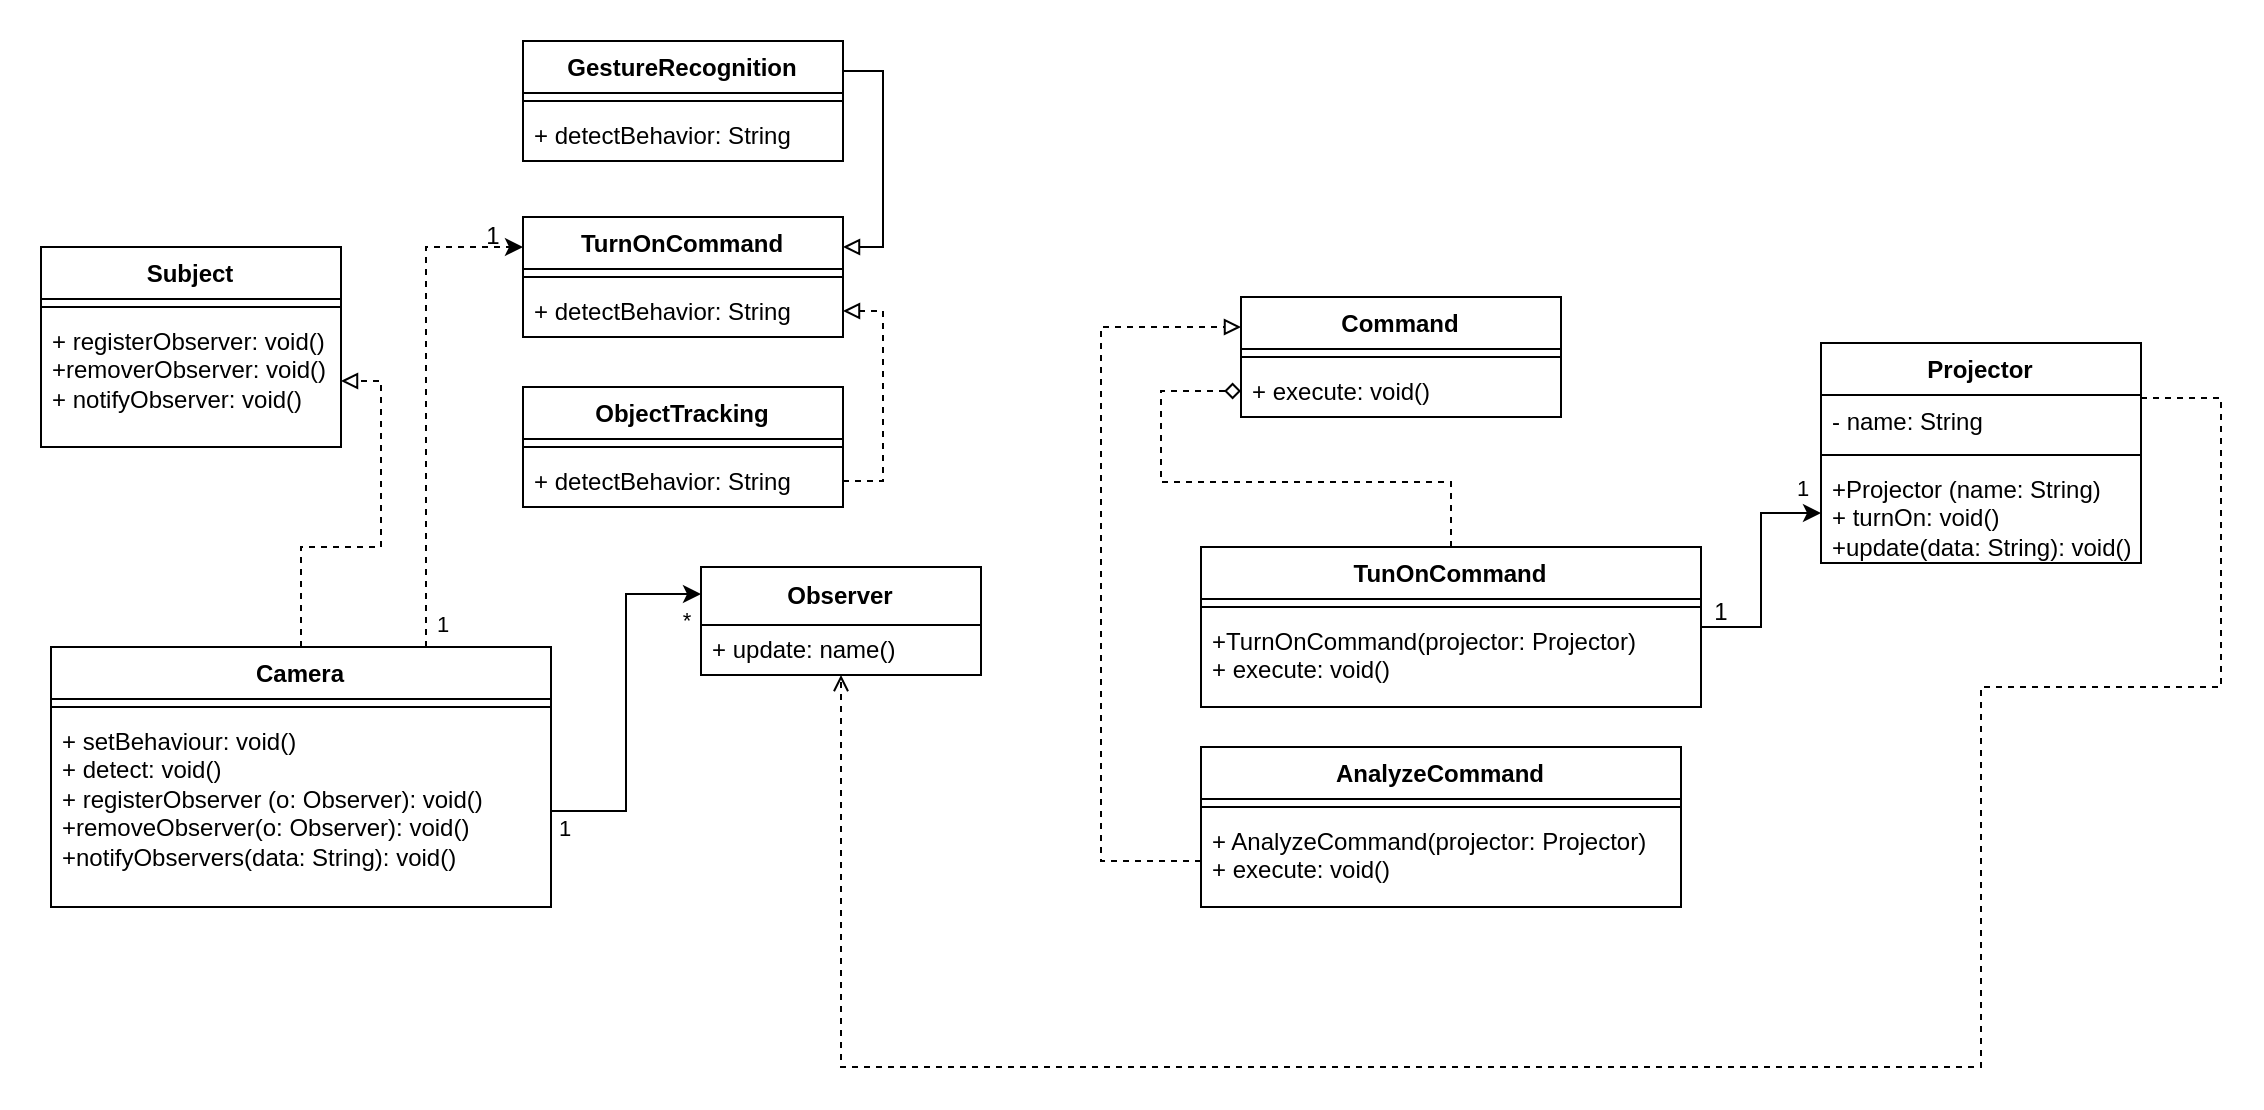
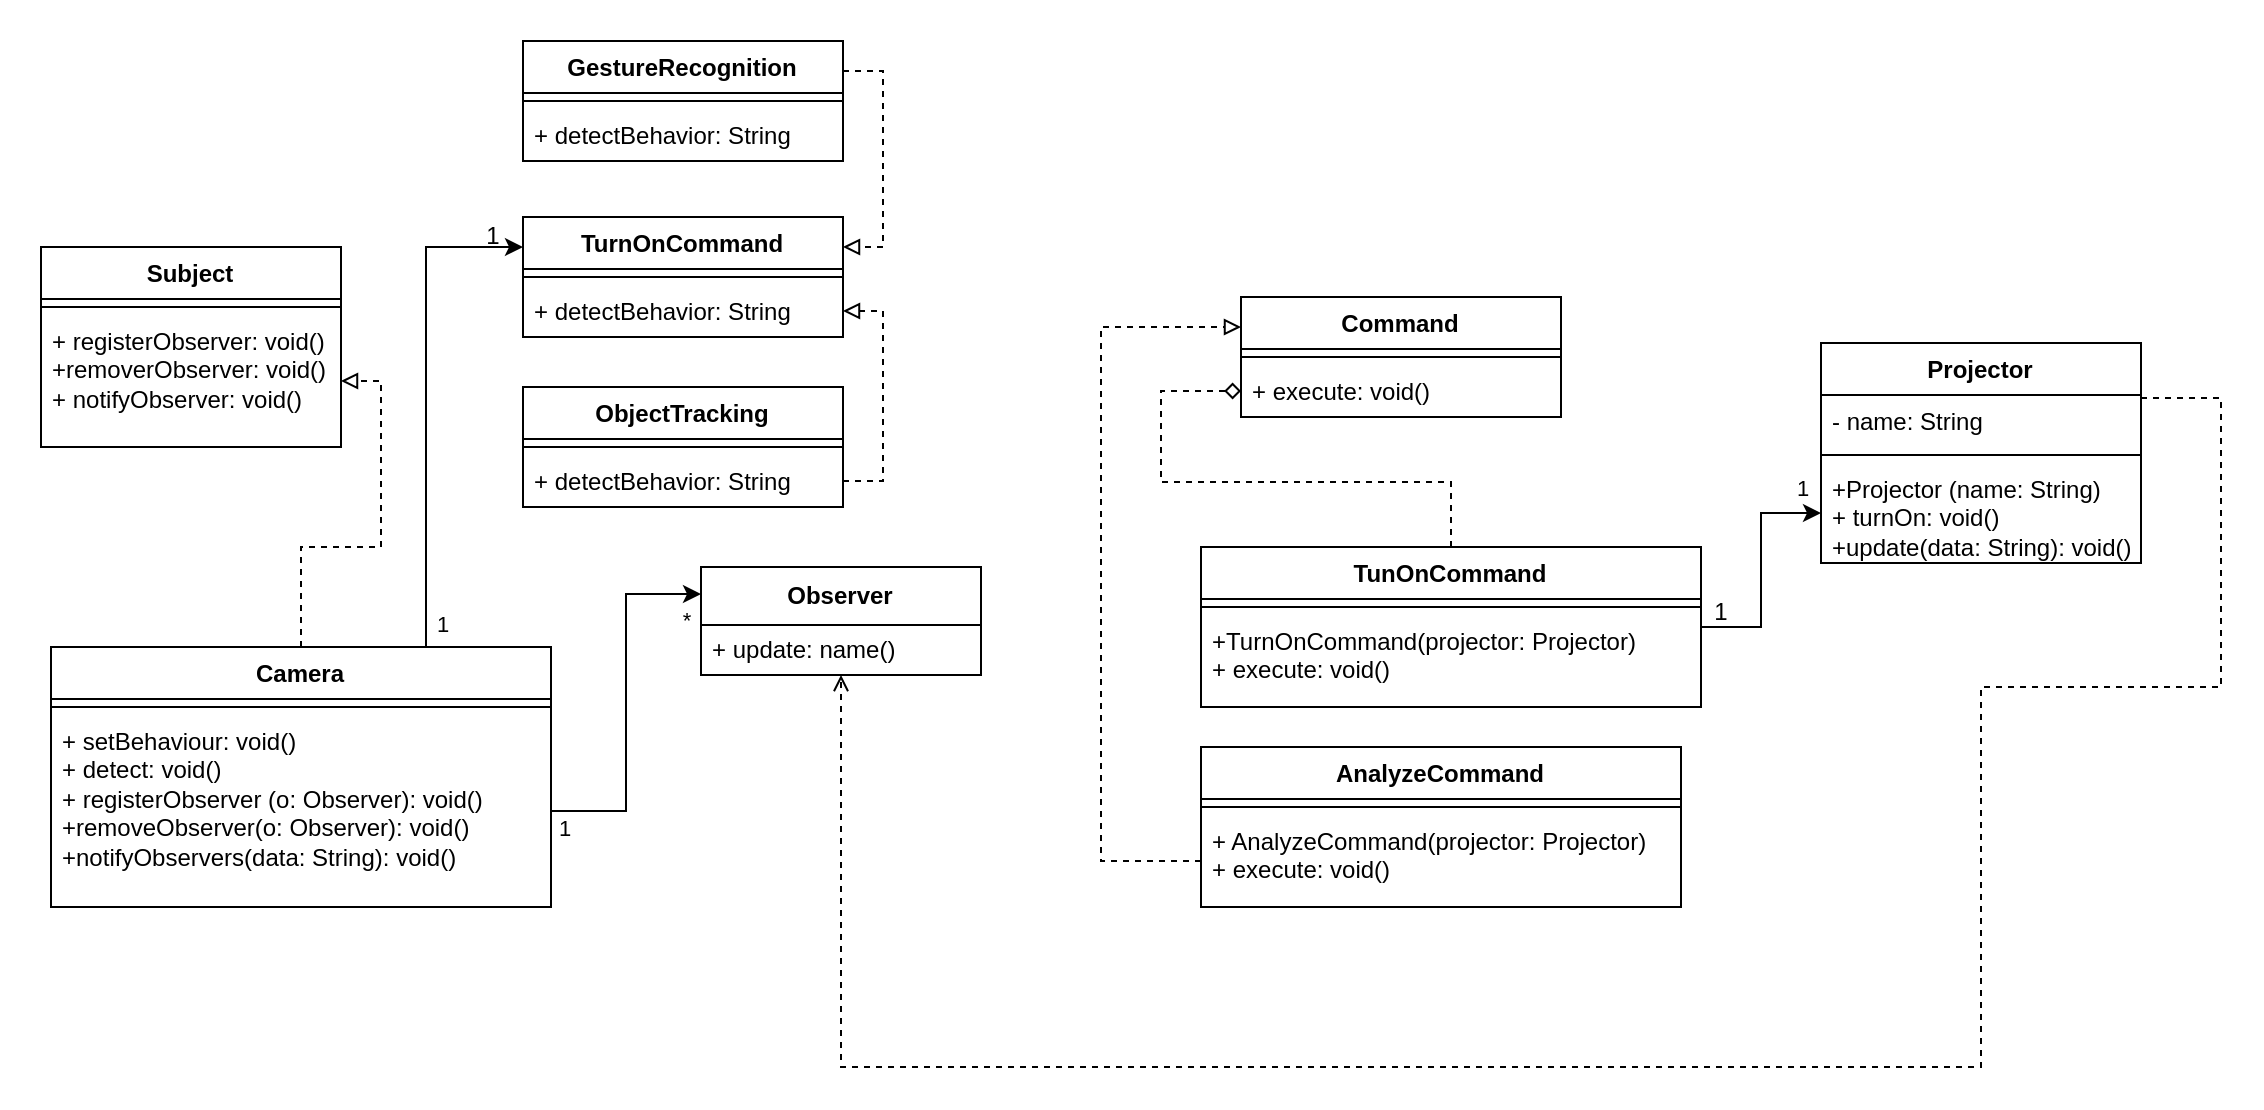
edge "GestureRecognition" -> "TurnOnCommand": style solid -> dashed
edge "Camera" -> "TurnOnCommand": style dashed -> solid
